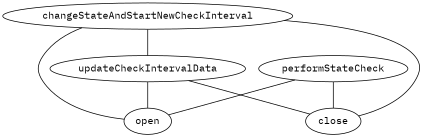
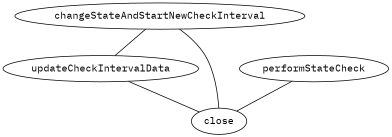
node "open": removed
